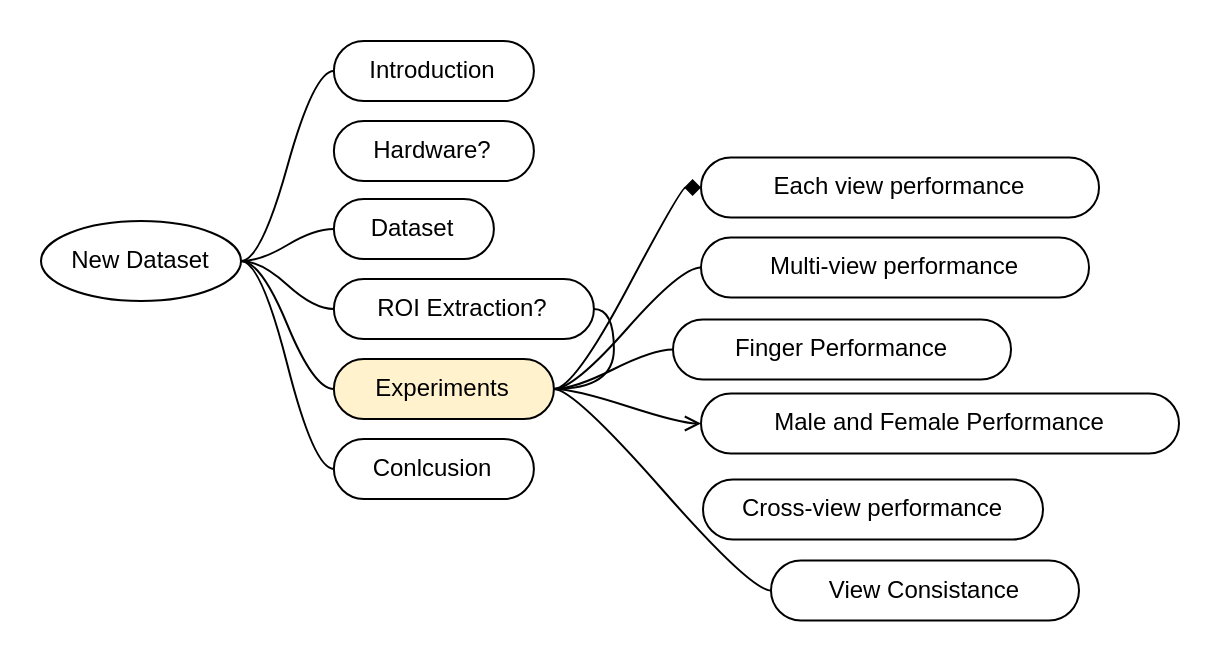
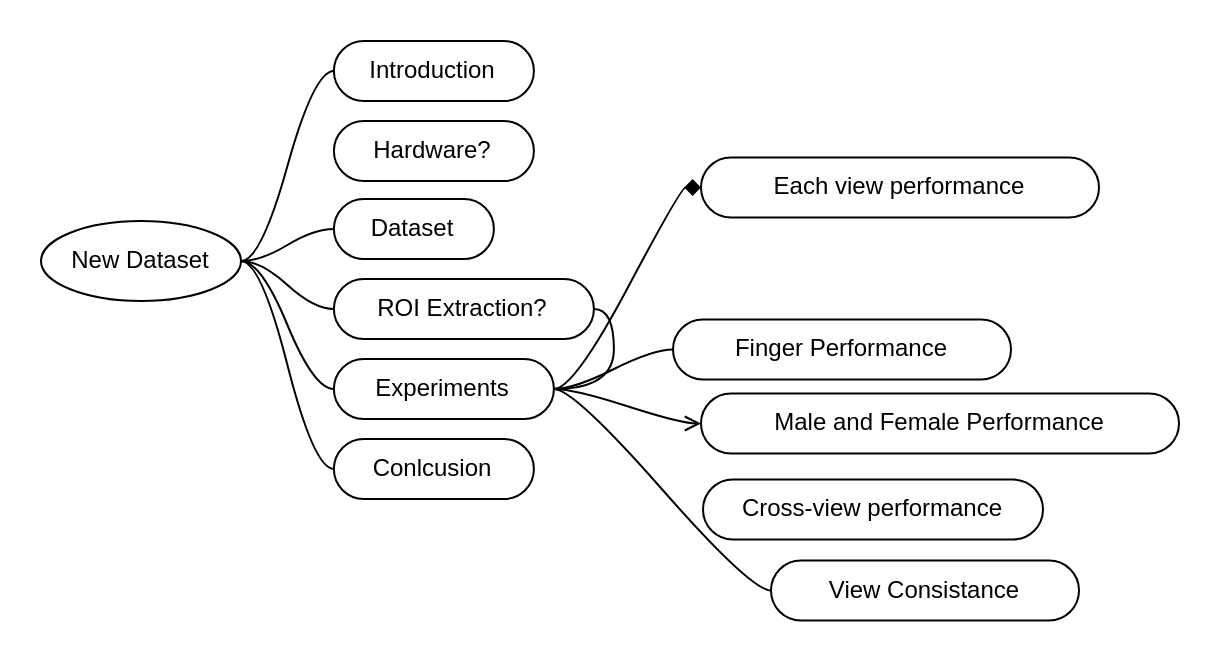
node "Multi-view performance": removed
edge "Multi-view performance" -- "Experiments": removed
node "Experiments": fillcolor #fff2cc -> #ffffff
